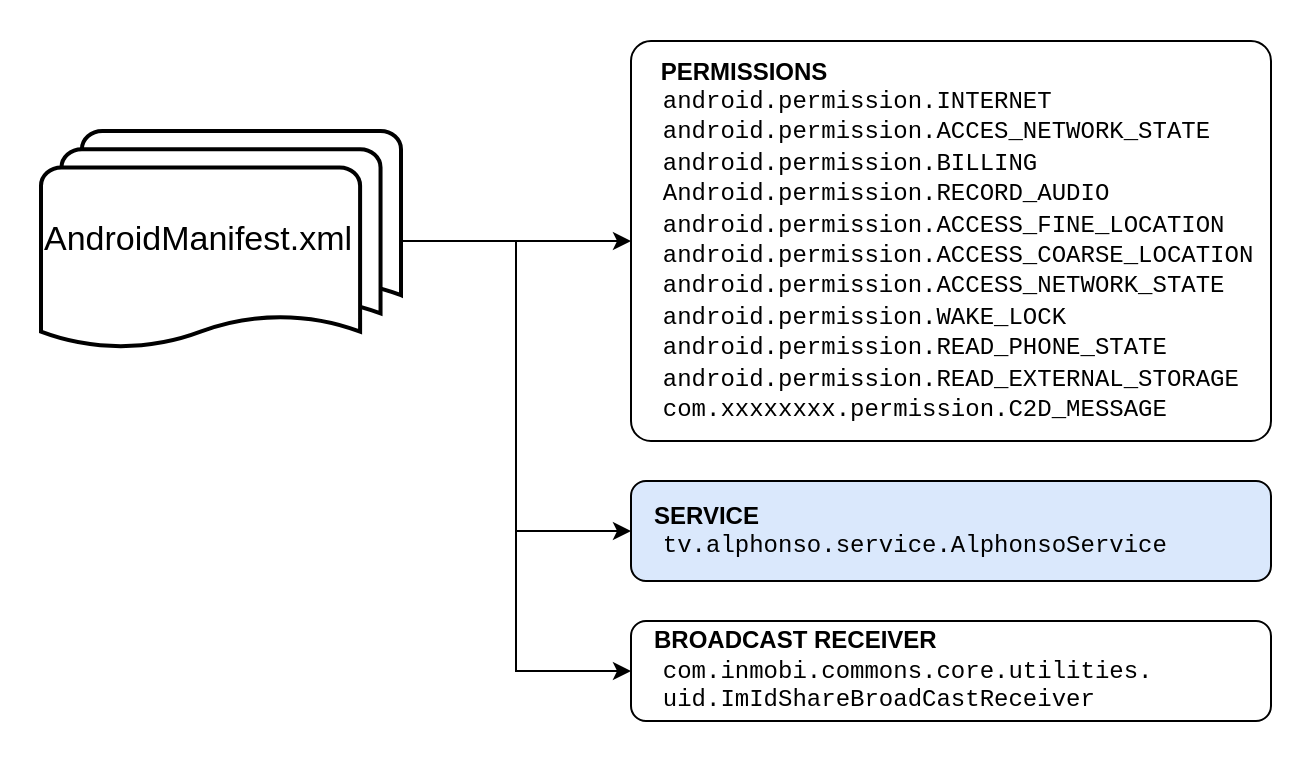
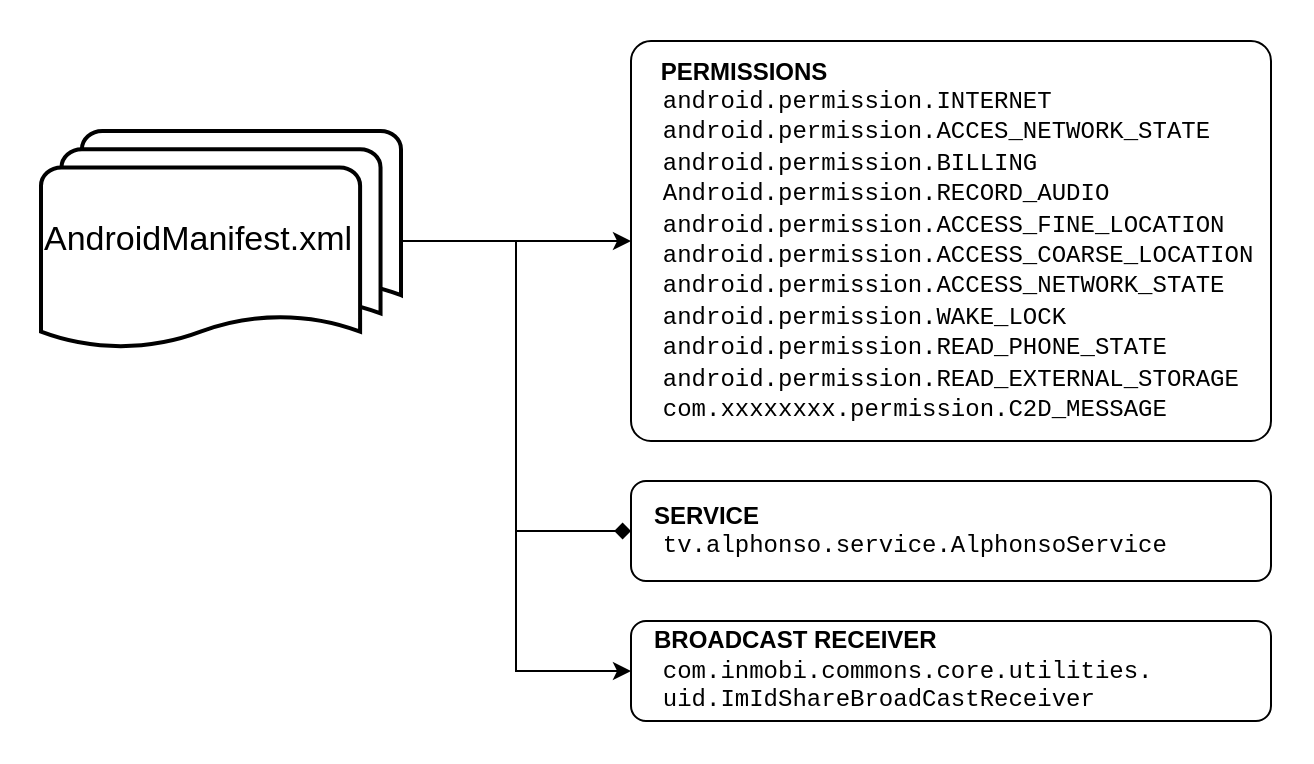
edge "AndroidManifest.xml" -> "SERVICE tv.alphonso.service.AlphonsoService": arrowhead classic -> diamond
node "SERVICE tv.alphonso.service.AlphonsoService": fillcolor #dae8fc -> #ffffff
